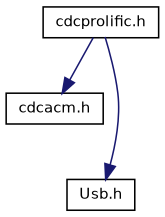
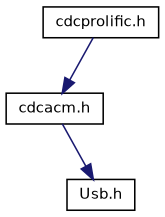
edge "cdcprolific.h" -> "Usb.h": now "cdcacm.h" -> "Usb.h"
